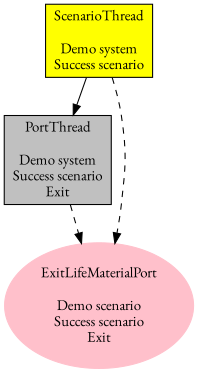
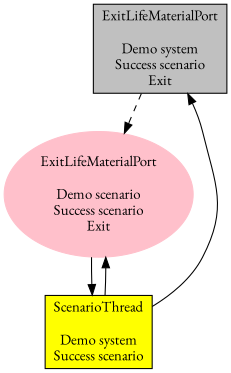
edge "ScenarioThread Demo system Success scenario" -> "ExitLifeMaterialPort Demo scenario Success scenario Exit": style dashed -> solid
node "PortThread Demo system Success scenario Exit": label "PortThread Demo system Success scenario Exit" -> "ExitLifeMaterialPort Demo system Success scenario Exit"
edge "ExitLifeMaterialPort Demo scenario Success scenario Exit" -> "ScenarioThread Demo system Success scenario": added
